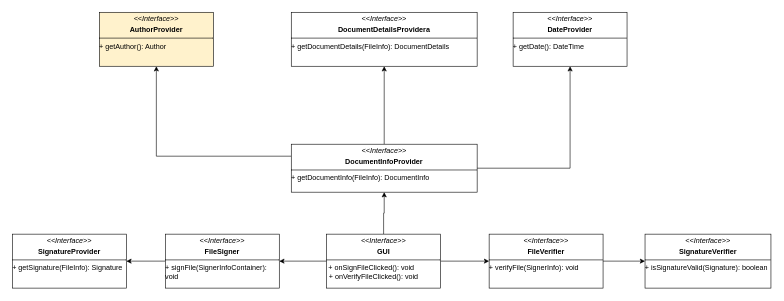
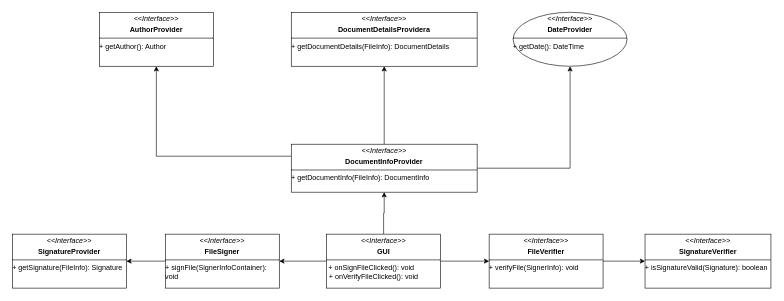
node "<<Interface>> AuthorProvider + getAuthor(): Author": fillcolor #fff2cc -> #ffffff
node "<<Interface>> DateProvider + getDate(): DateTime": shape rectangle -> ellipse
